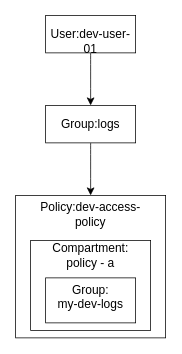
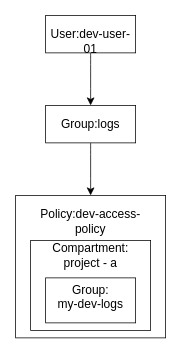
node "Policy:dev-access-policy": moved (90, 214) -> (90, 222)
node "Compartment: policy - a": label "Compartment: policy - a" -> "Compartment: project - a"
